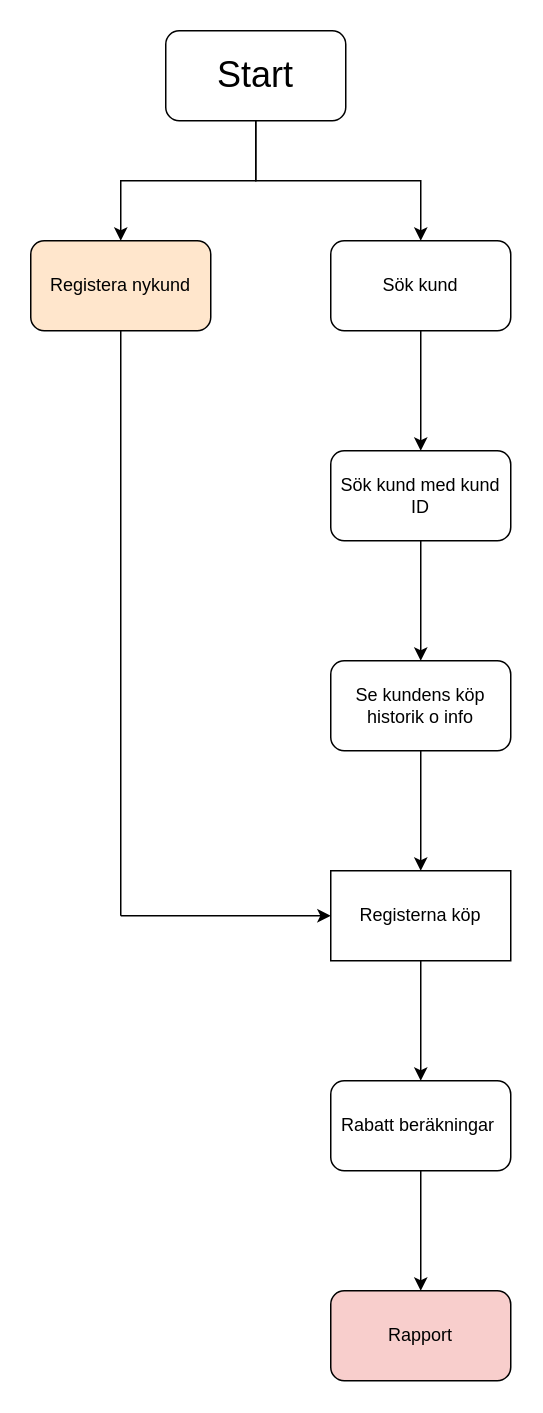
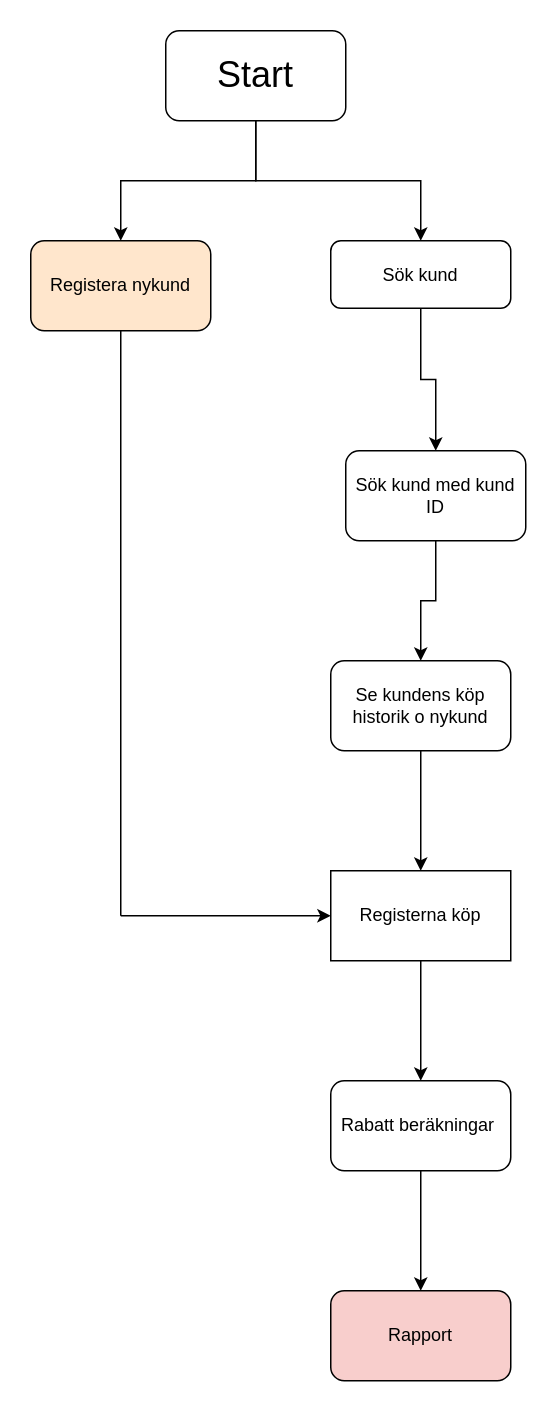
node "Sök kund": size 180x90 -> 180x68
node "Sök kund med kund ID": moved (421, 496) -> (436, 496)
node "Se kundens köp historik o info": label "Se kundens köp historik o info" -> "Se kundens köp historik o nykund"
